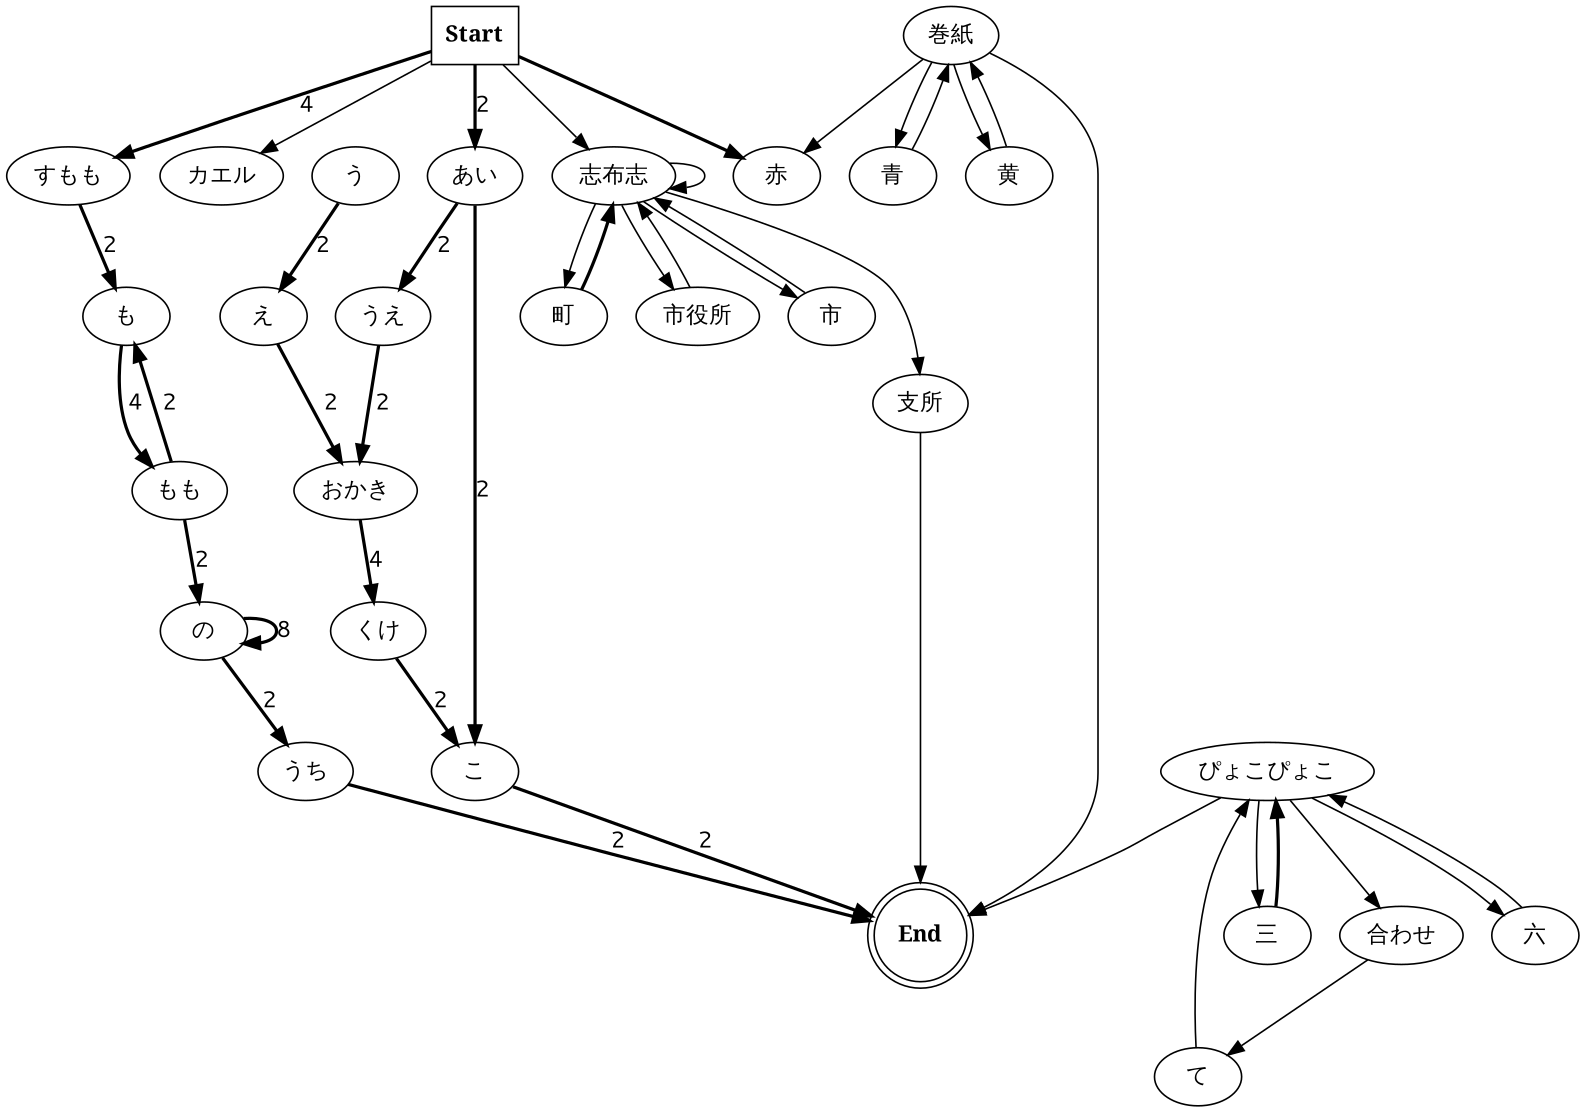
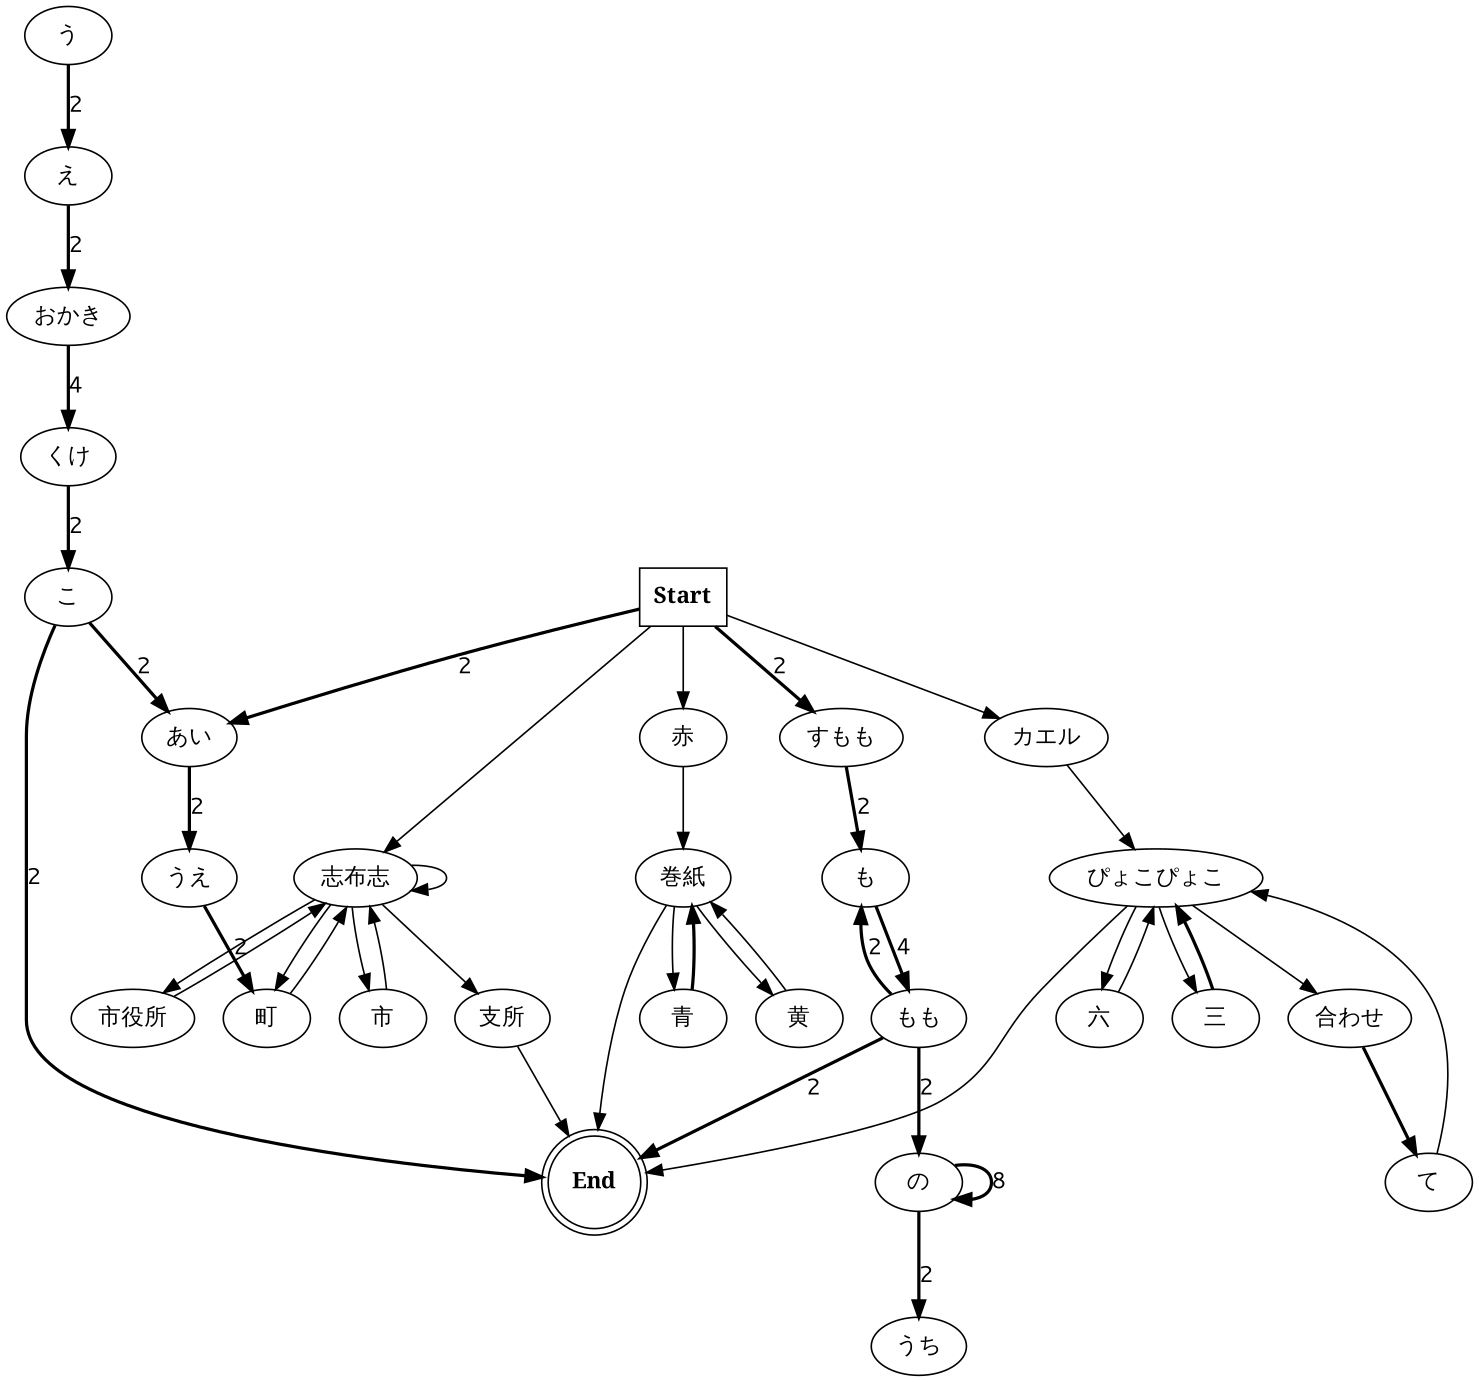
edge "巻紙" -> "赤": reversed
edge "Start" -> "赤": style bold -> solid
edge "Start" -> "すもも": label "4" -> "2"
edge "青" -> "巻紙": style solid -> bold
edge "町" -> "志布志": style bold -> solid
edge "うえ" -> "おかき": now "うえ" -> "町"
edge "あい" -> "こ": reversed
edge "カエル" -> "ぴょこぴょこ": added
edge "うち" -> "End": now "もも" -> "End"
edge "合わせ" -> "て": style solid -> bold
